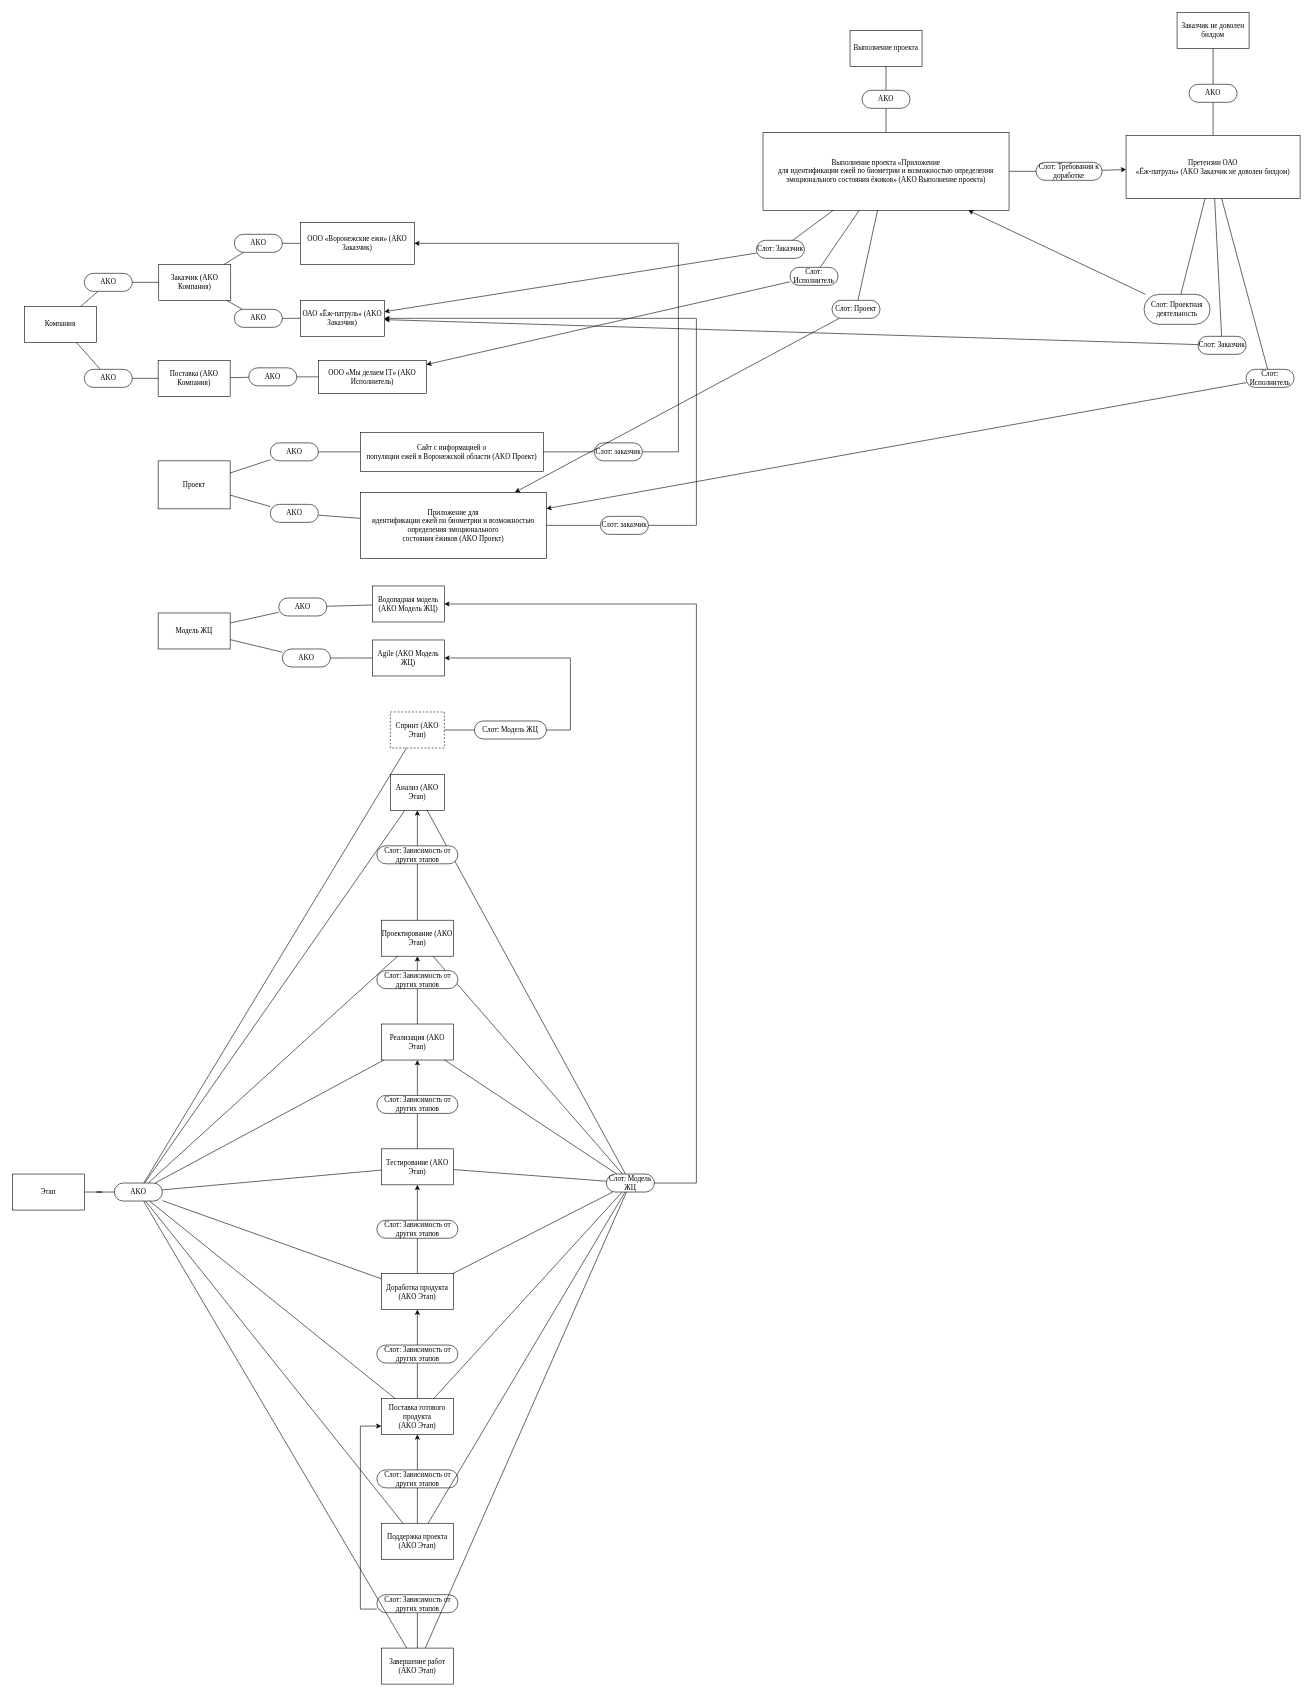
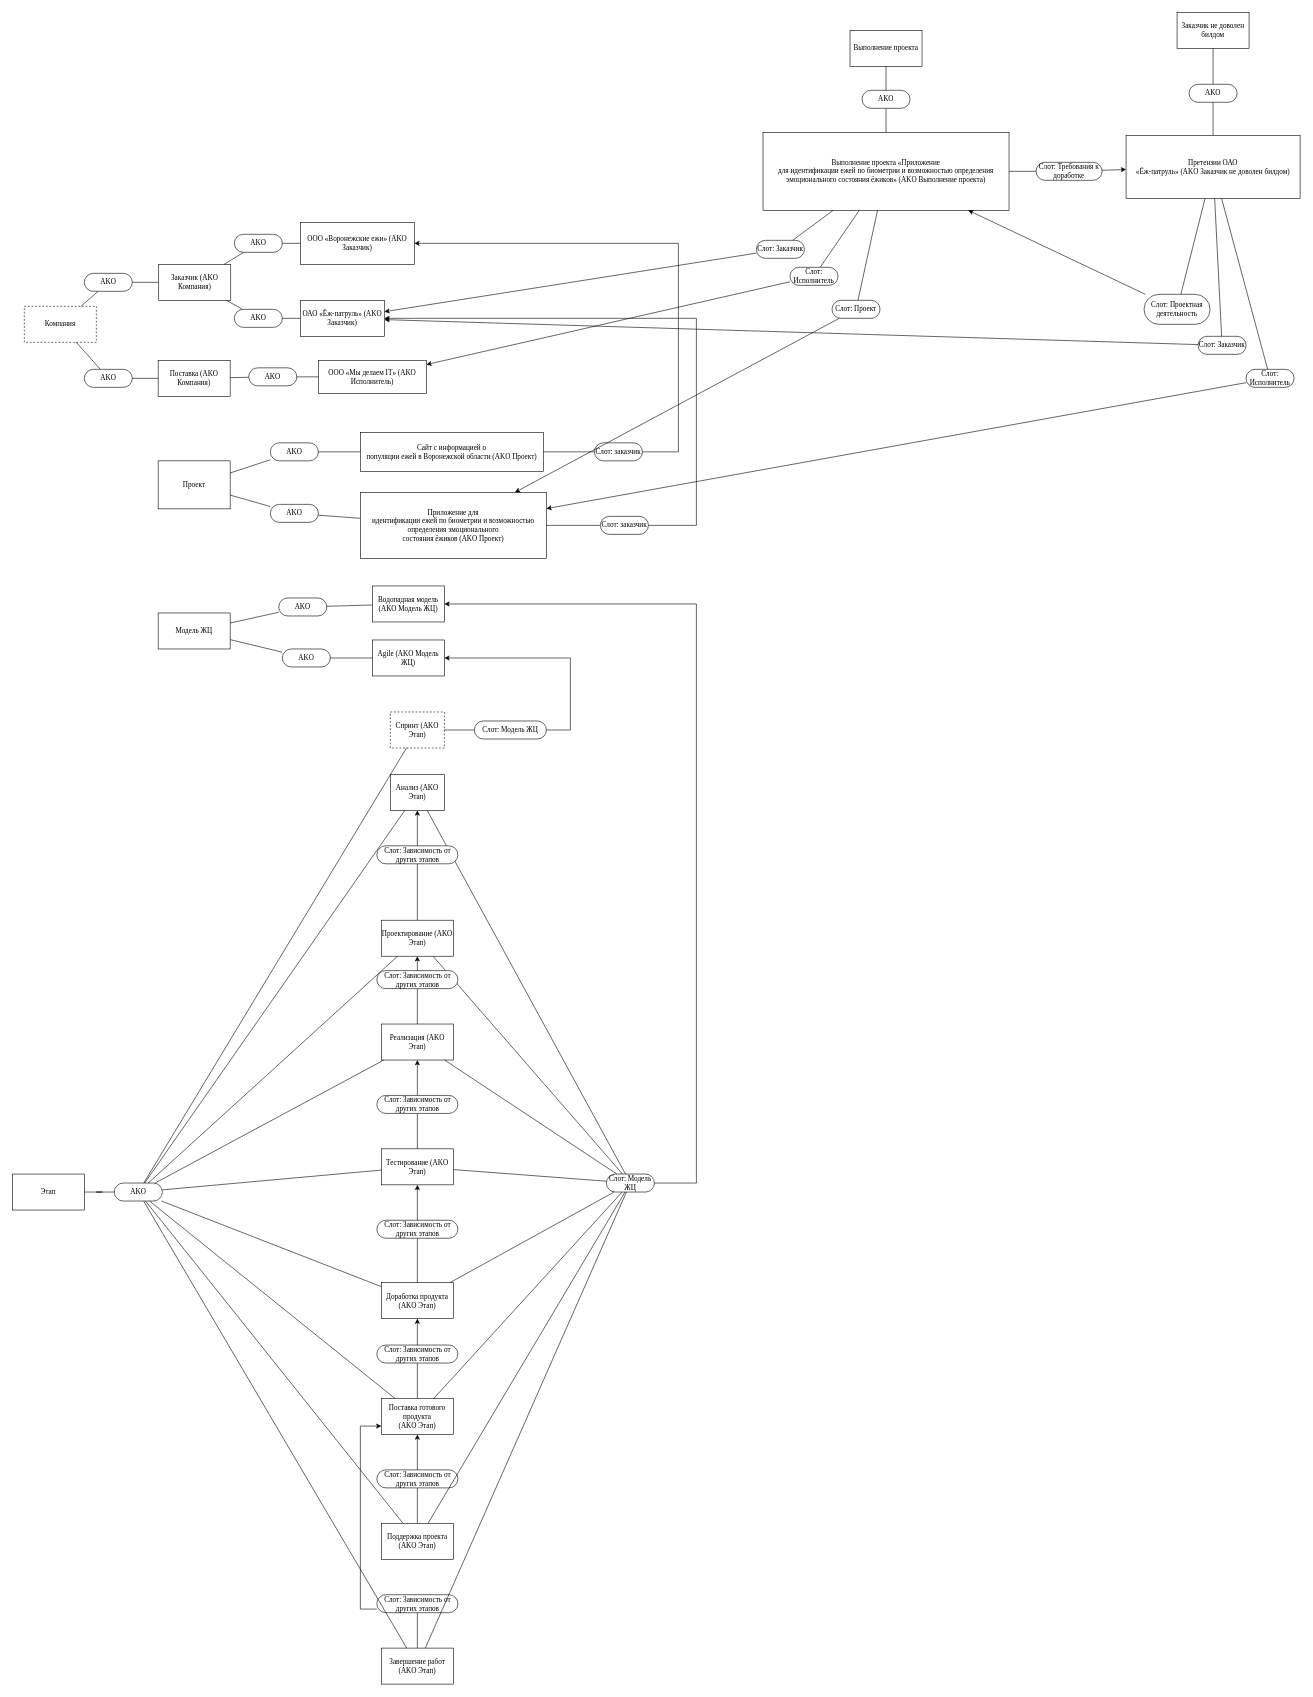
node "Компания": style solid -> dashed
node "Доработка продукта (AKO Этап)": moved (417, 1292) -> (417, 1301)
